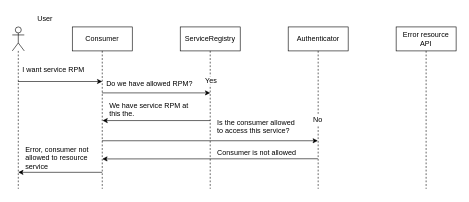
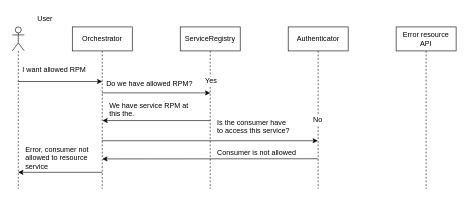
node "Consumer": label "Consumer" -> "Orchestrator"
node "I want service RPM": label "I want service RPM" -> "I want allowed RPM"
node "Is the consumer allowed to access this service?": label "Is the consumer allowed to access this service?" -> "Is the consumer have to access this service?"
